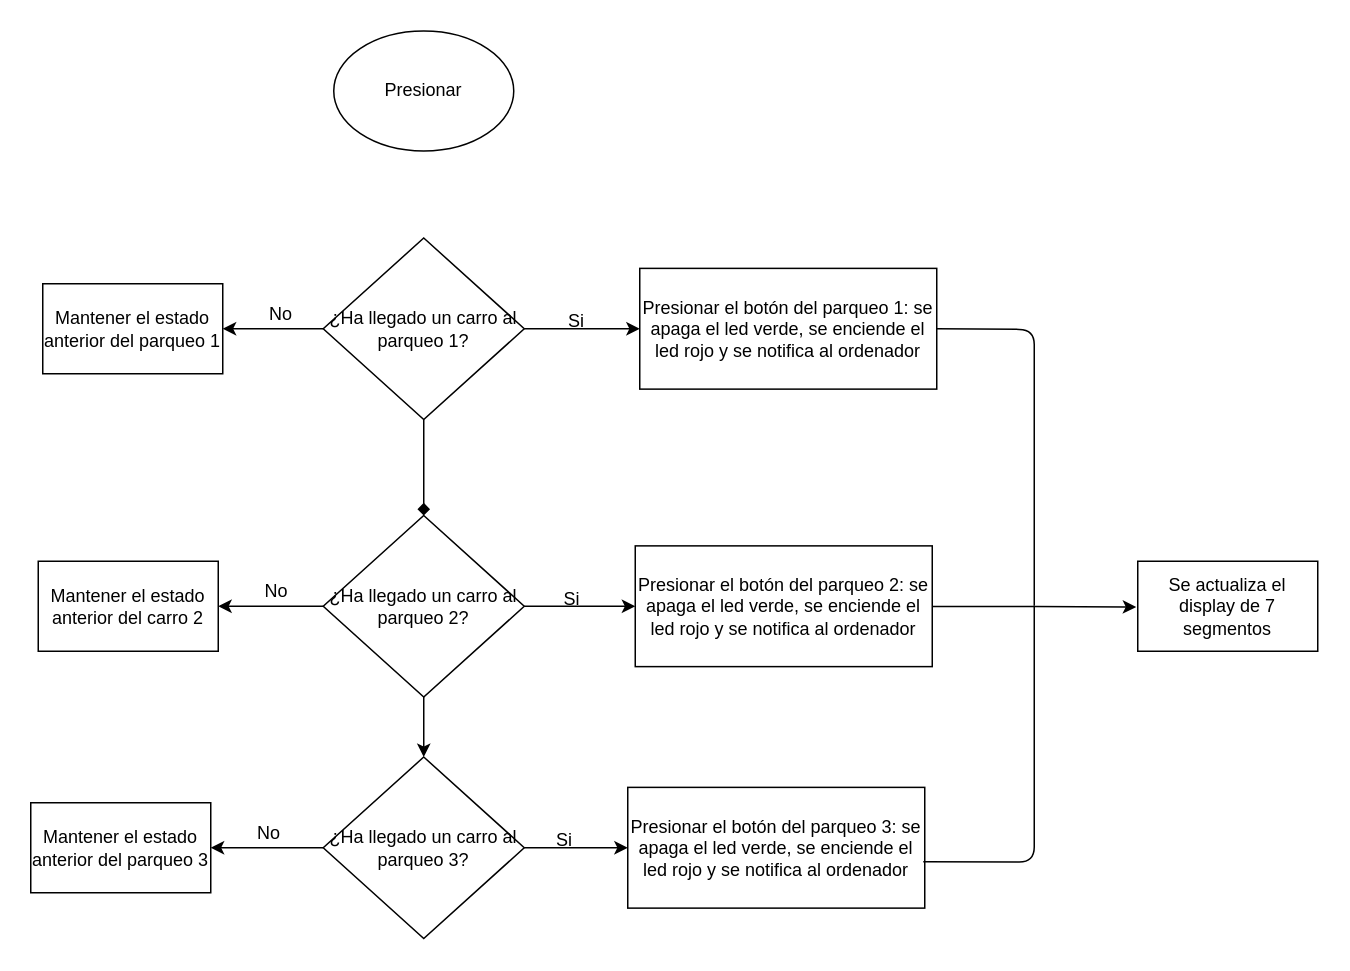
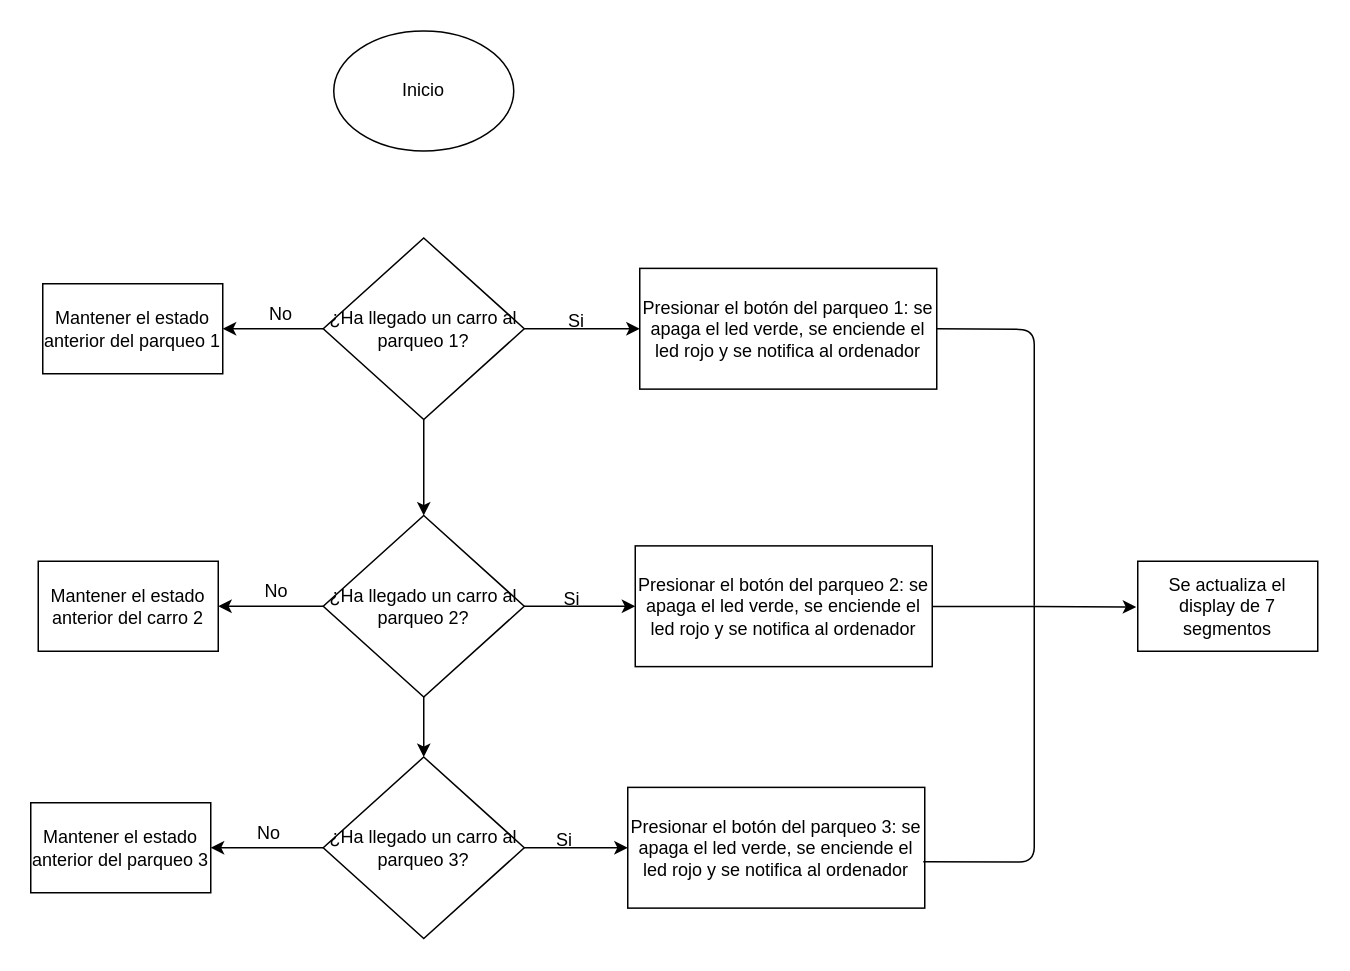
node "Presionar": label "Presionar" -> "Inicio"
edge "¿Ha llegado un carro al parqueo 1?" -> "¿Ha llegado un carro al parqueo 2?": arrowhead diamond -> classic
